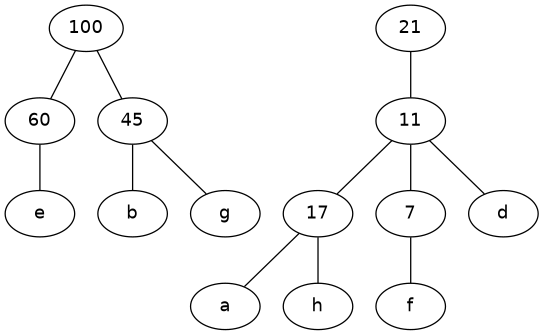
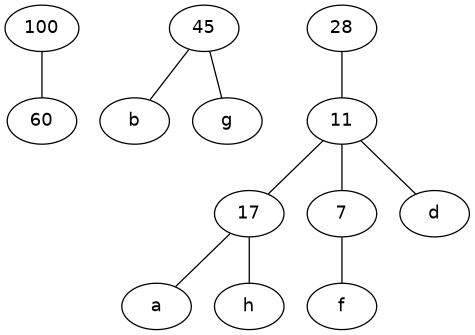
node "21": label "21" -> "28"
edge "100" -- "45": removed
node "e": removed
